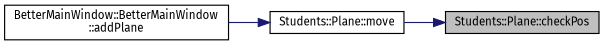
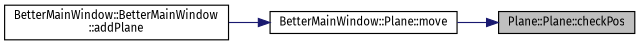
node "Students::Plane::move": label "Students::Plane::move" -> "BetterMainWindow::Plane::move"
node "Students::Plane::checkPos": label "Students::Plane::checkPos" -> "Plane::Plane::checkPos"
